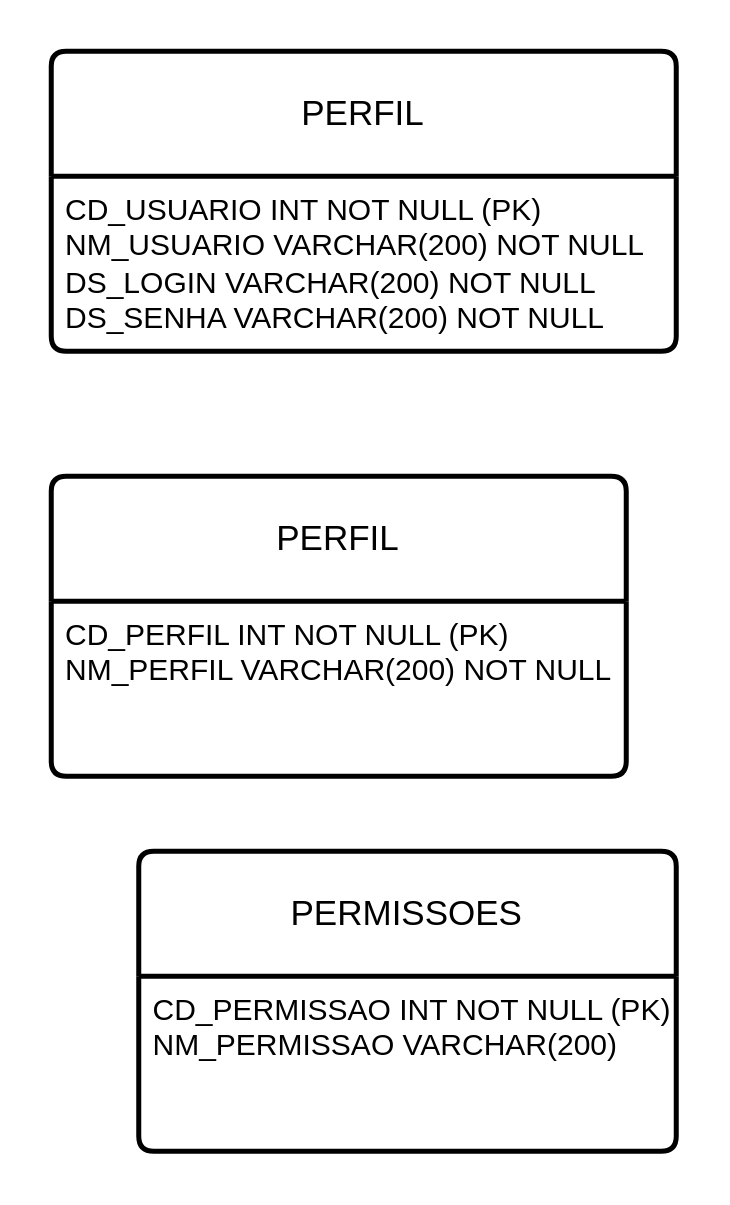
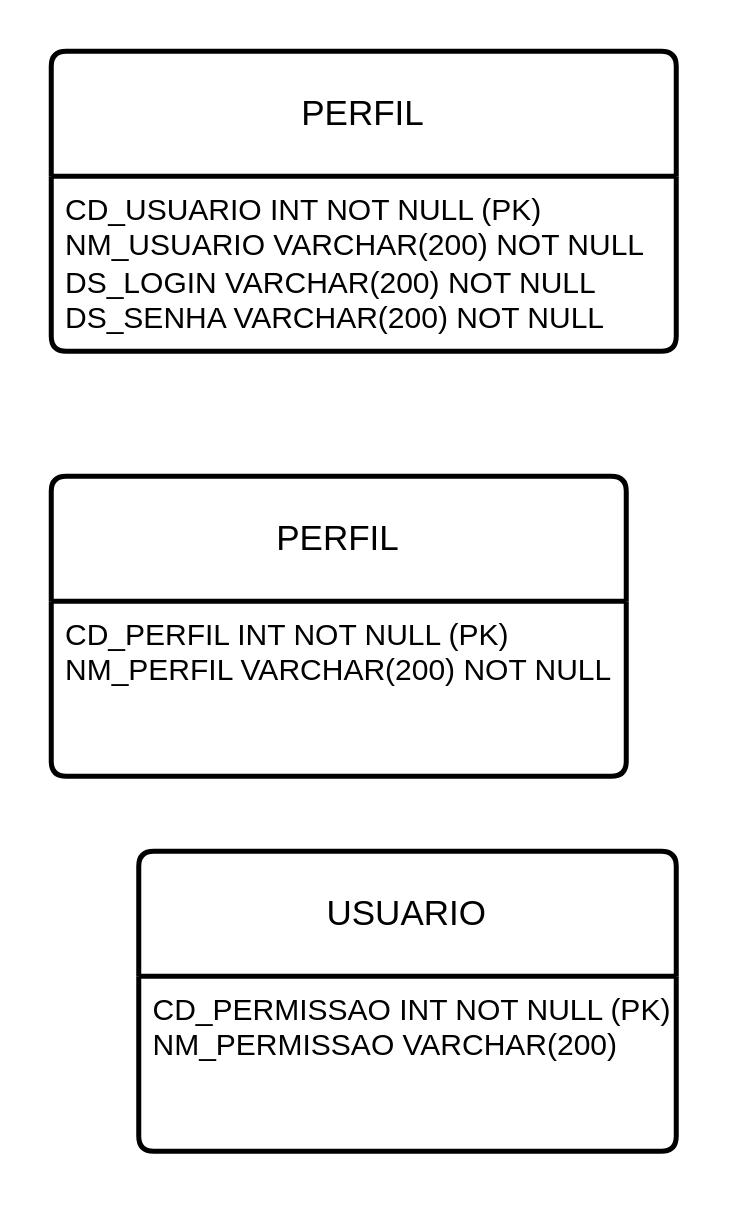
node "PERMISSOES": label "PERMISSOES" -> "USUARIO"
